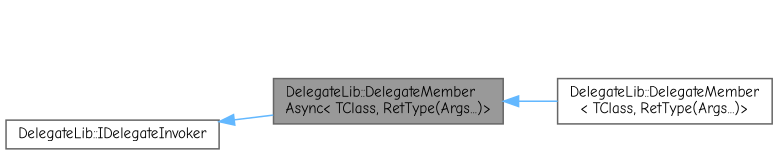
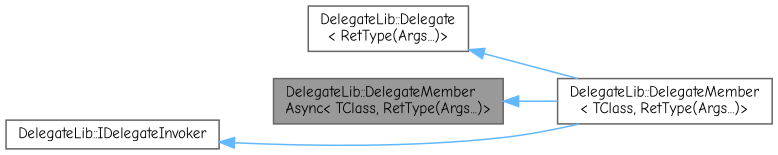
node "DelegateLib::Delegate < RetType(Args...)>": added
edge "DelegateLib::DelegateMember Async< TClass, RetType(Args...)>" -> "DelegateLib::IDelegateInvoker": now "DelegateLib::DelegateMember < TClass, RetType(Args...)>" -> "DelegateLib::IDelegateInvoker"
